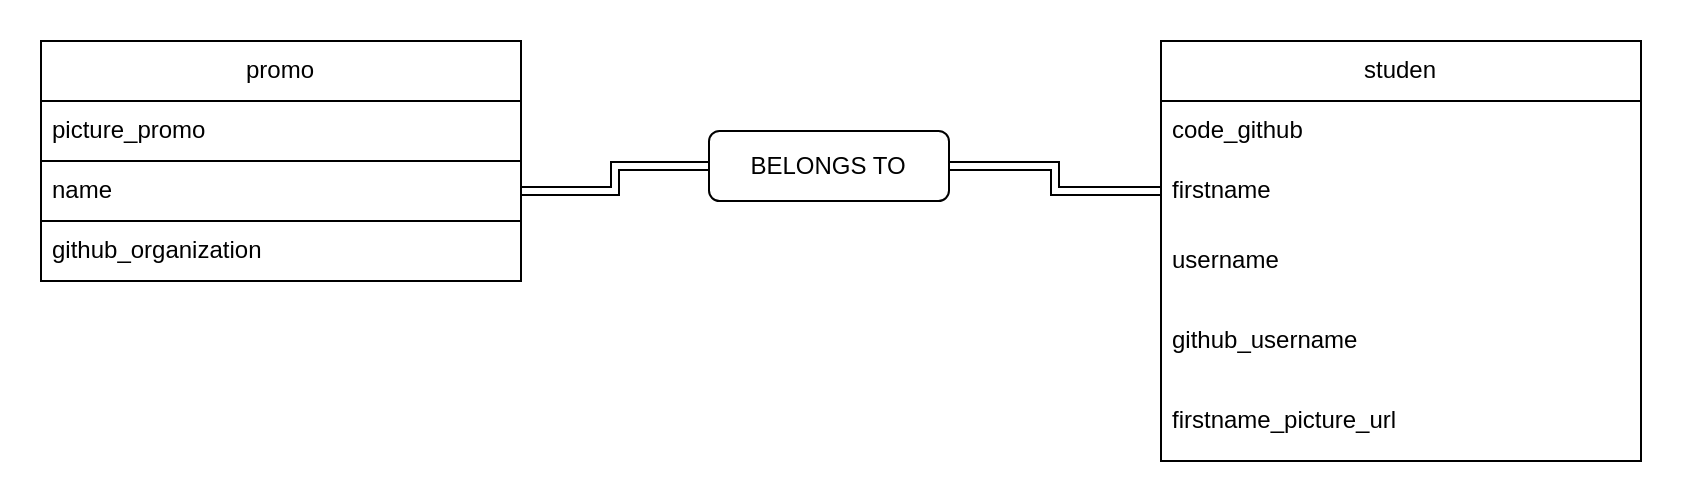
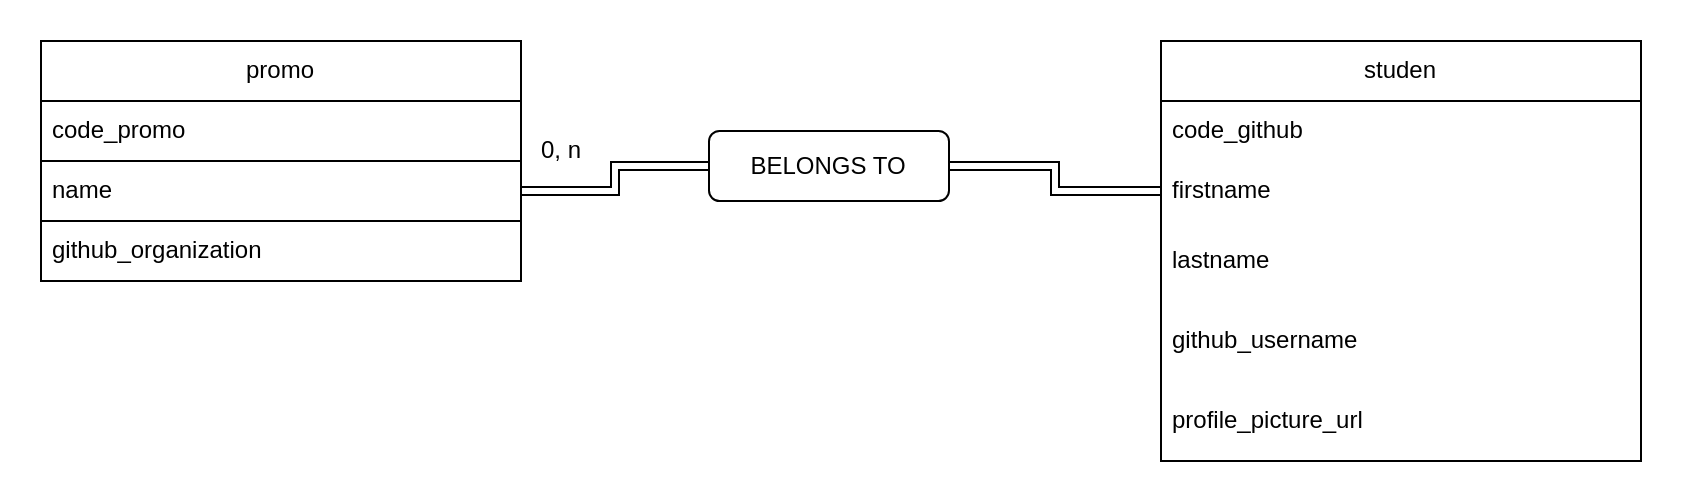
node "picture_promo": label "picture_promo" -> "code_promo"
node "0, n": added
node "username": label "username" -> "lastname"
node "firstname_picture_url": label "firstname_picture_url" -> "profile_picture_url"
